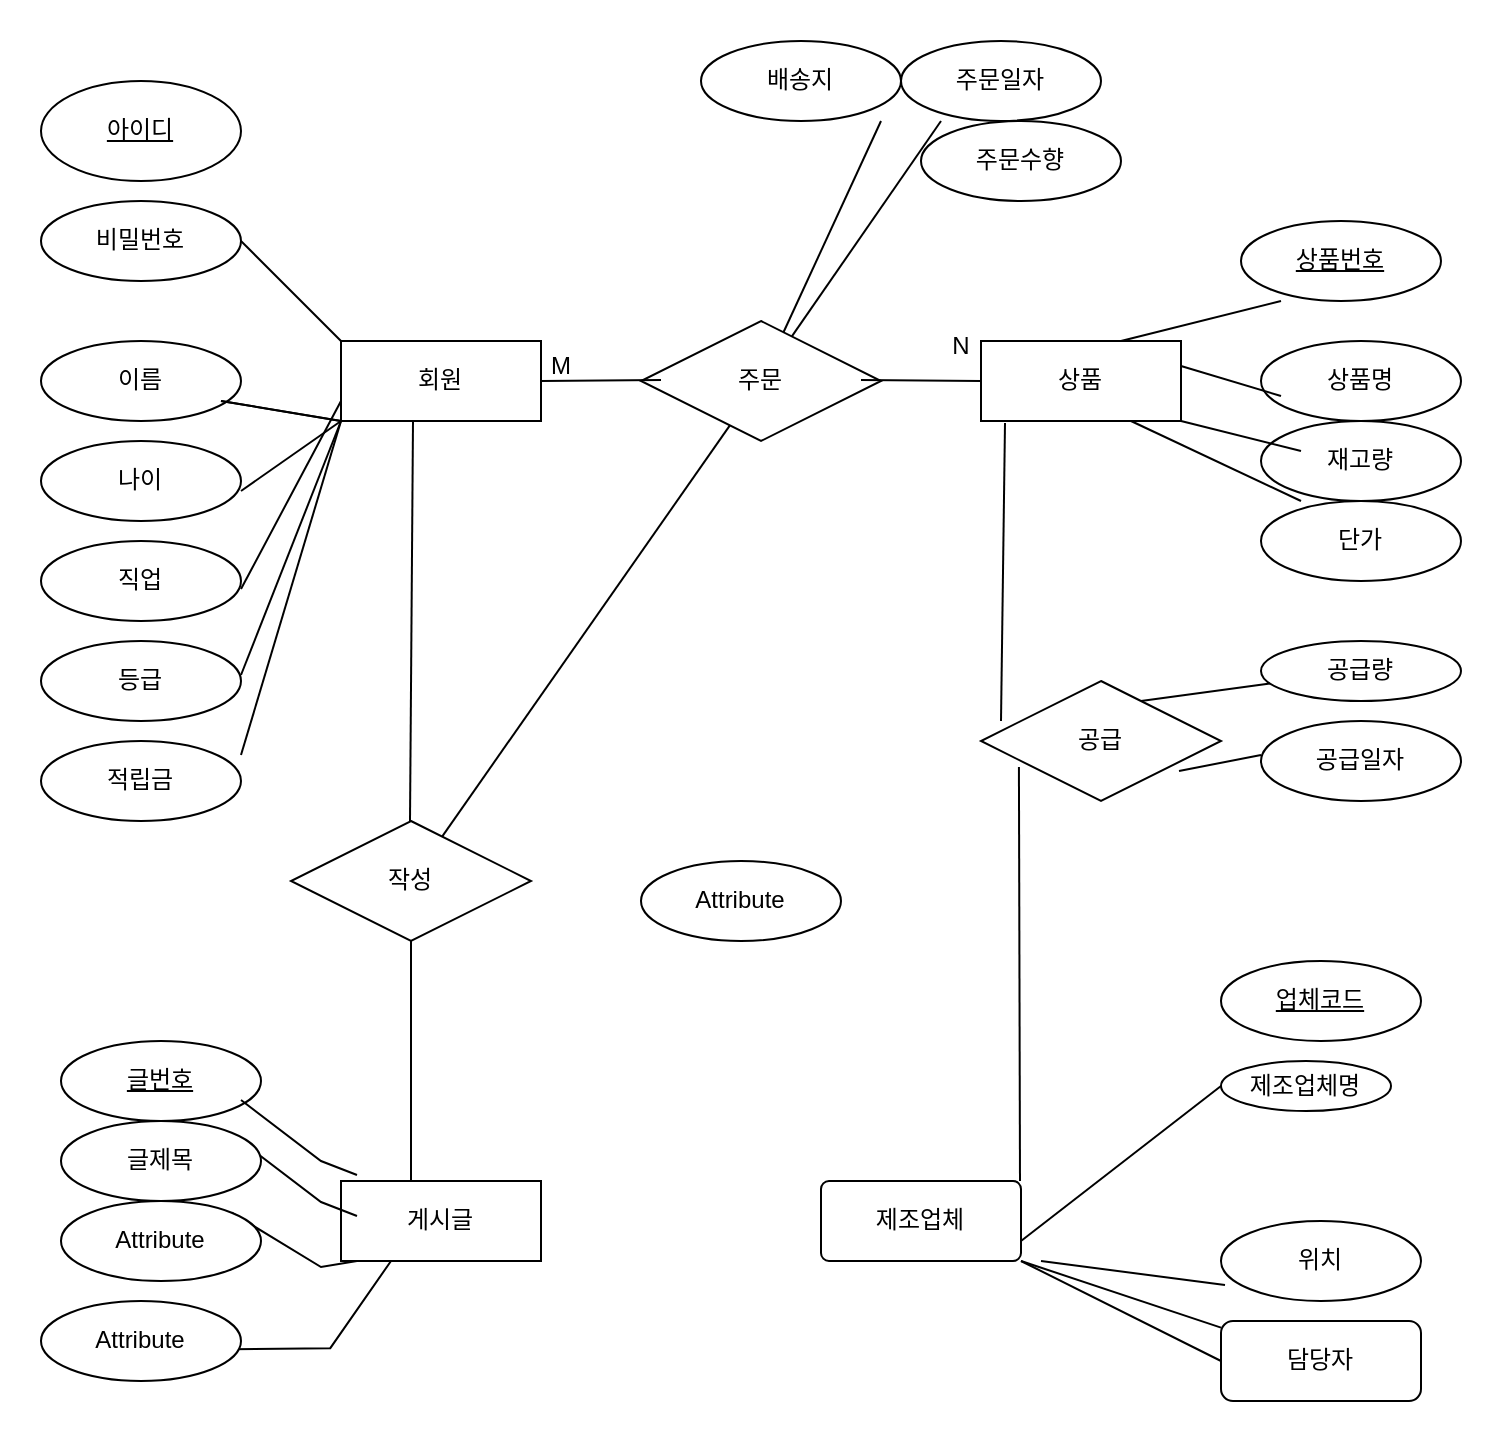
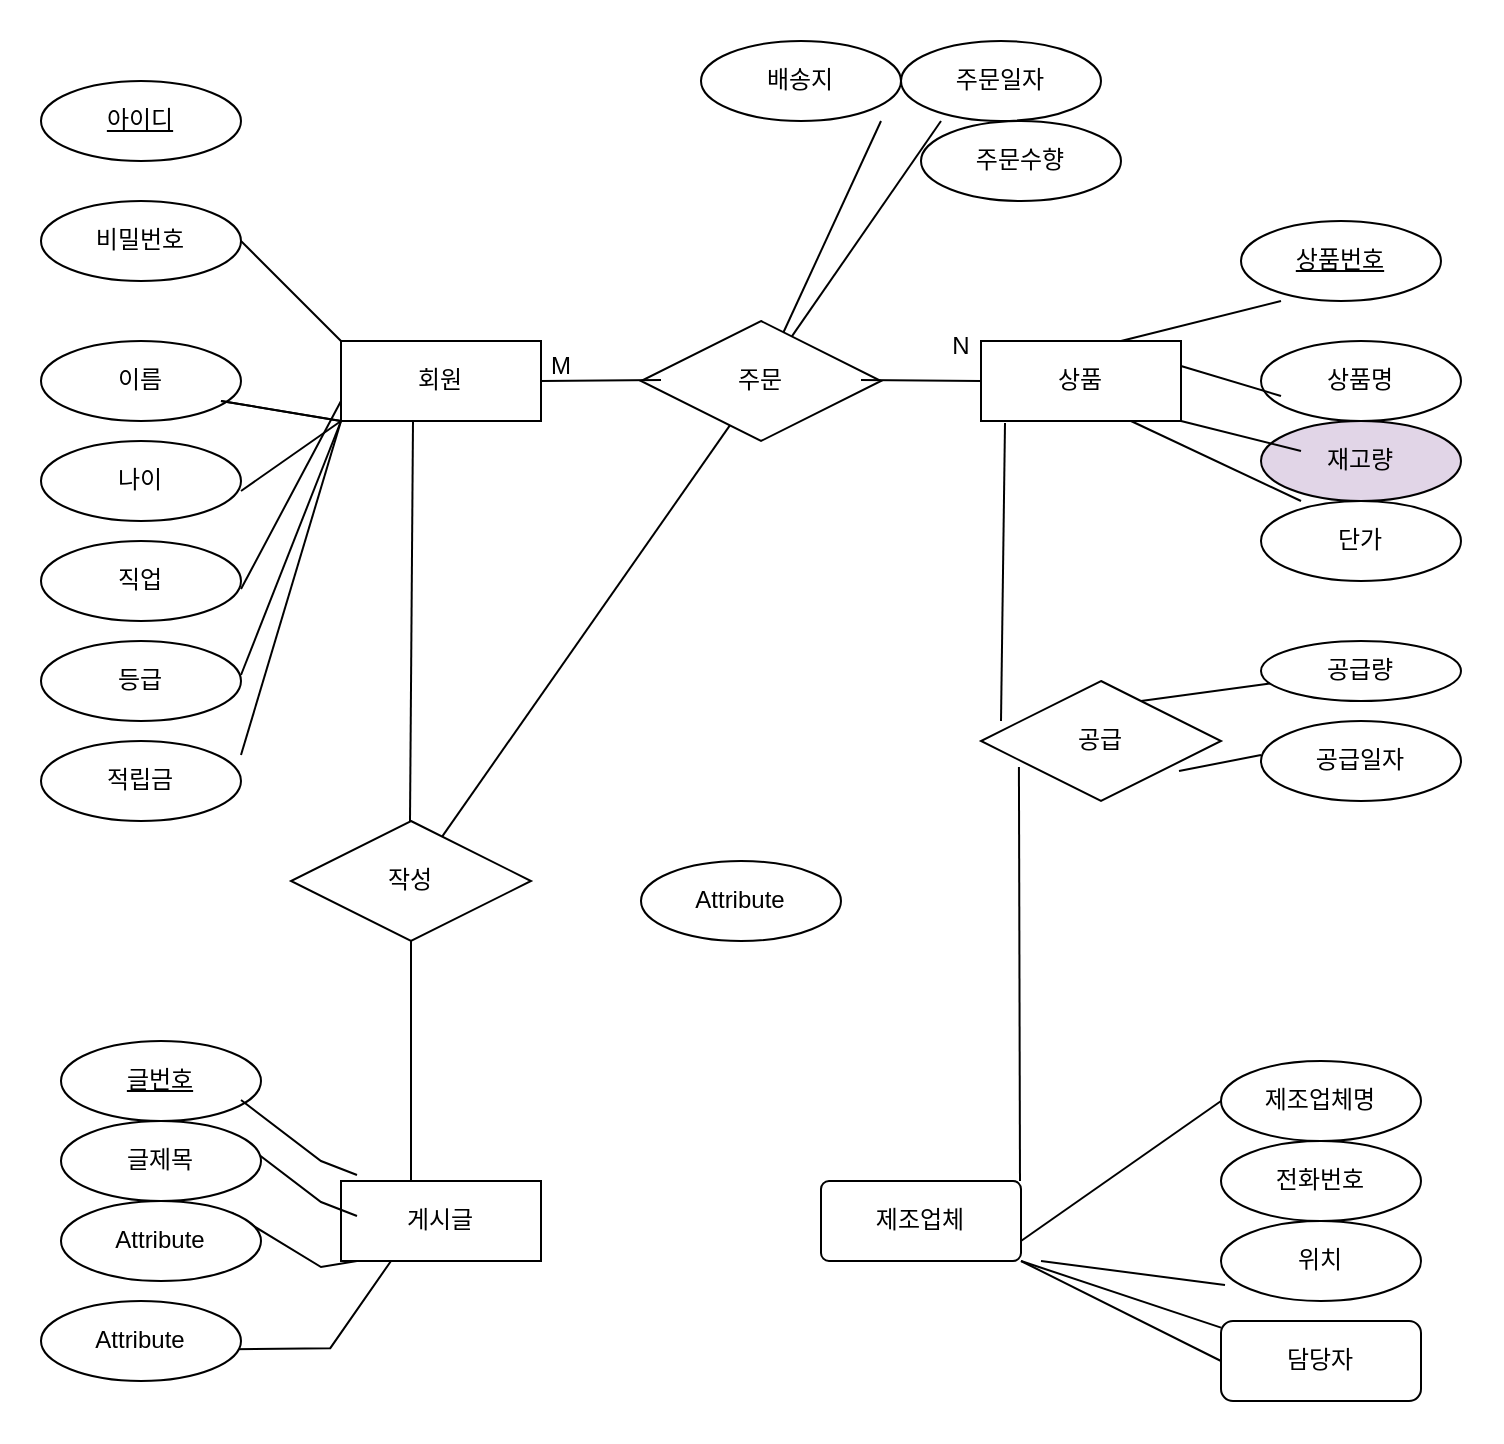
node "아이디": size 200x100 -> 200x80
node "재고량": fillcolor #ffffff -> #e1d5e7
node "업체코드": removed
node "제조업체명": size 170x50 -> 200x80
node "전화번호": added
